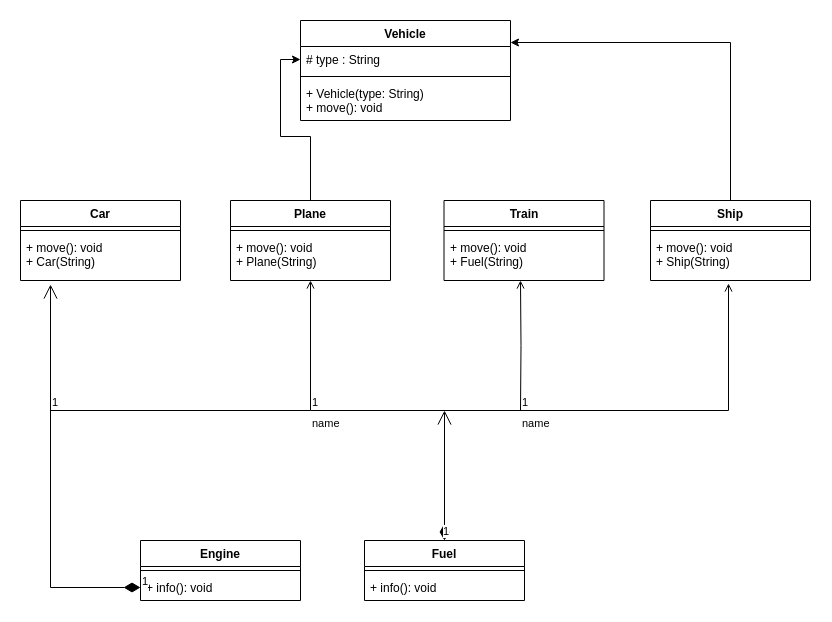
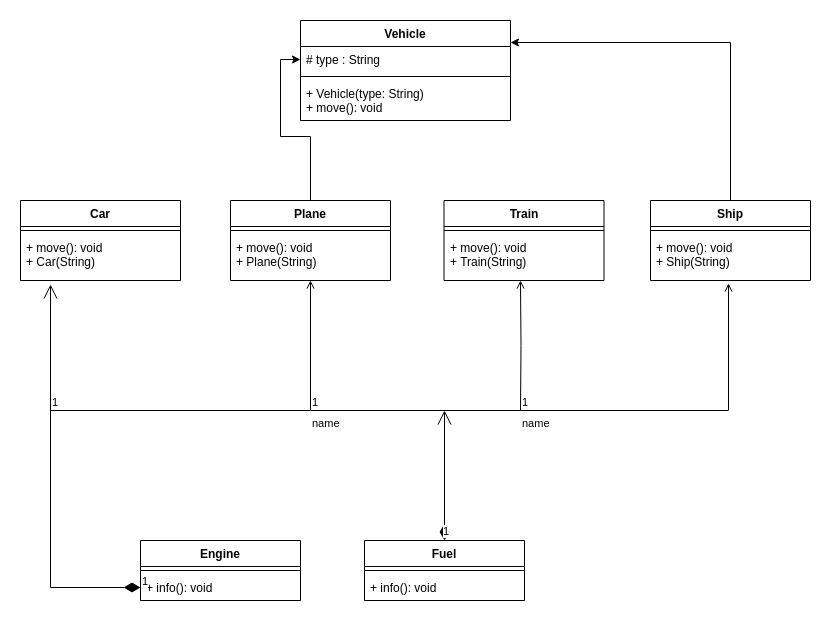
node "+ move(): void + Fuel(String)": label "+ move(): void + Fuel(String)" -> "+ move(): void + Train(String)"
